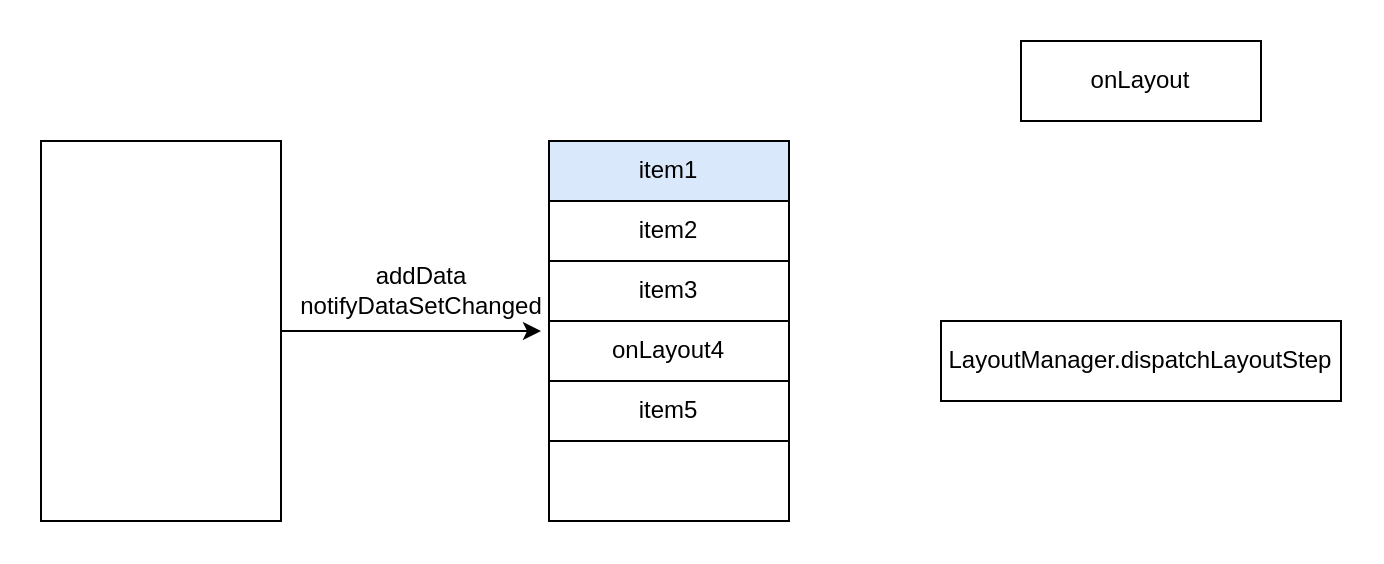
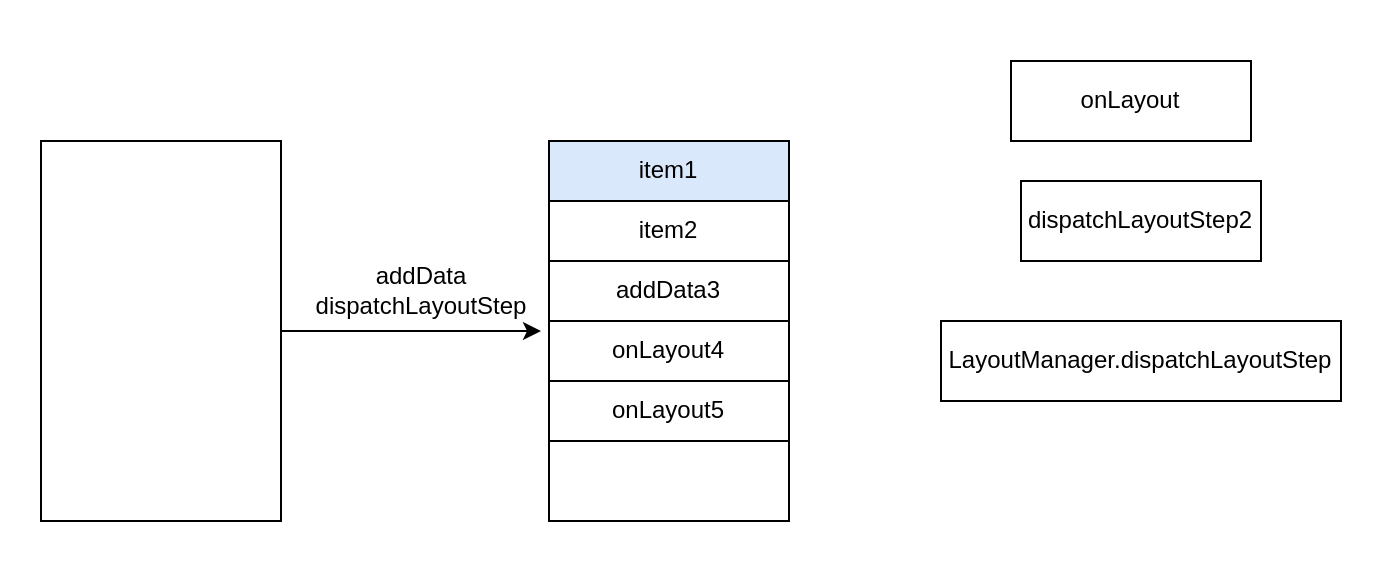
node "onLayout": moved (1141, 81) -> (1131, 101)
node "dispatchLayoutStep2": added
node "addData notifyDataSetChanged": label "addData notifyDataSetChanged" -> "addData dispatchLayoutStep"
node "item3": label "item3" -> "addData3"
node "item5": label "item5" -> "onLayout5"
